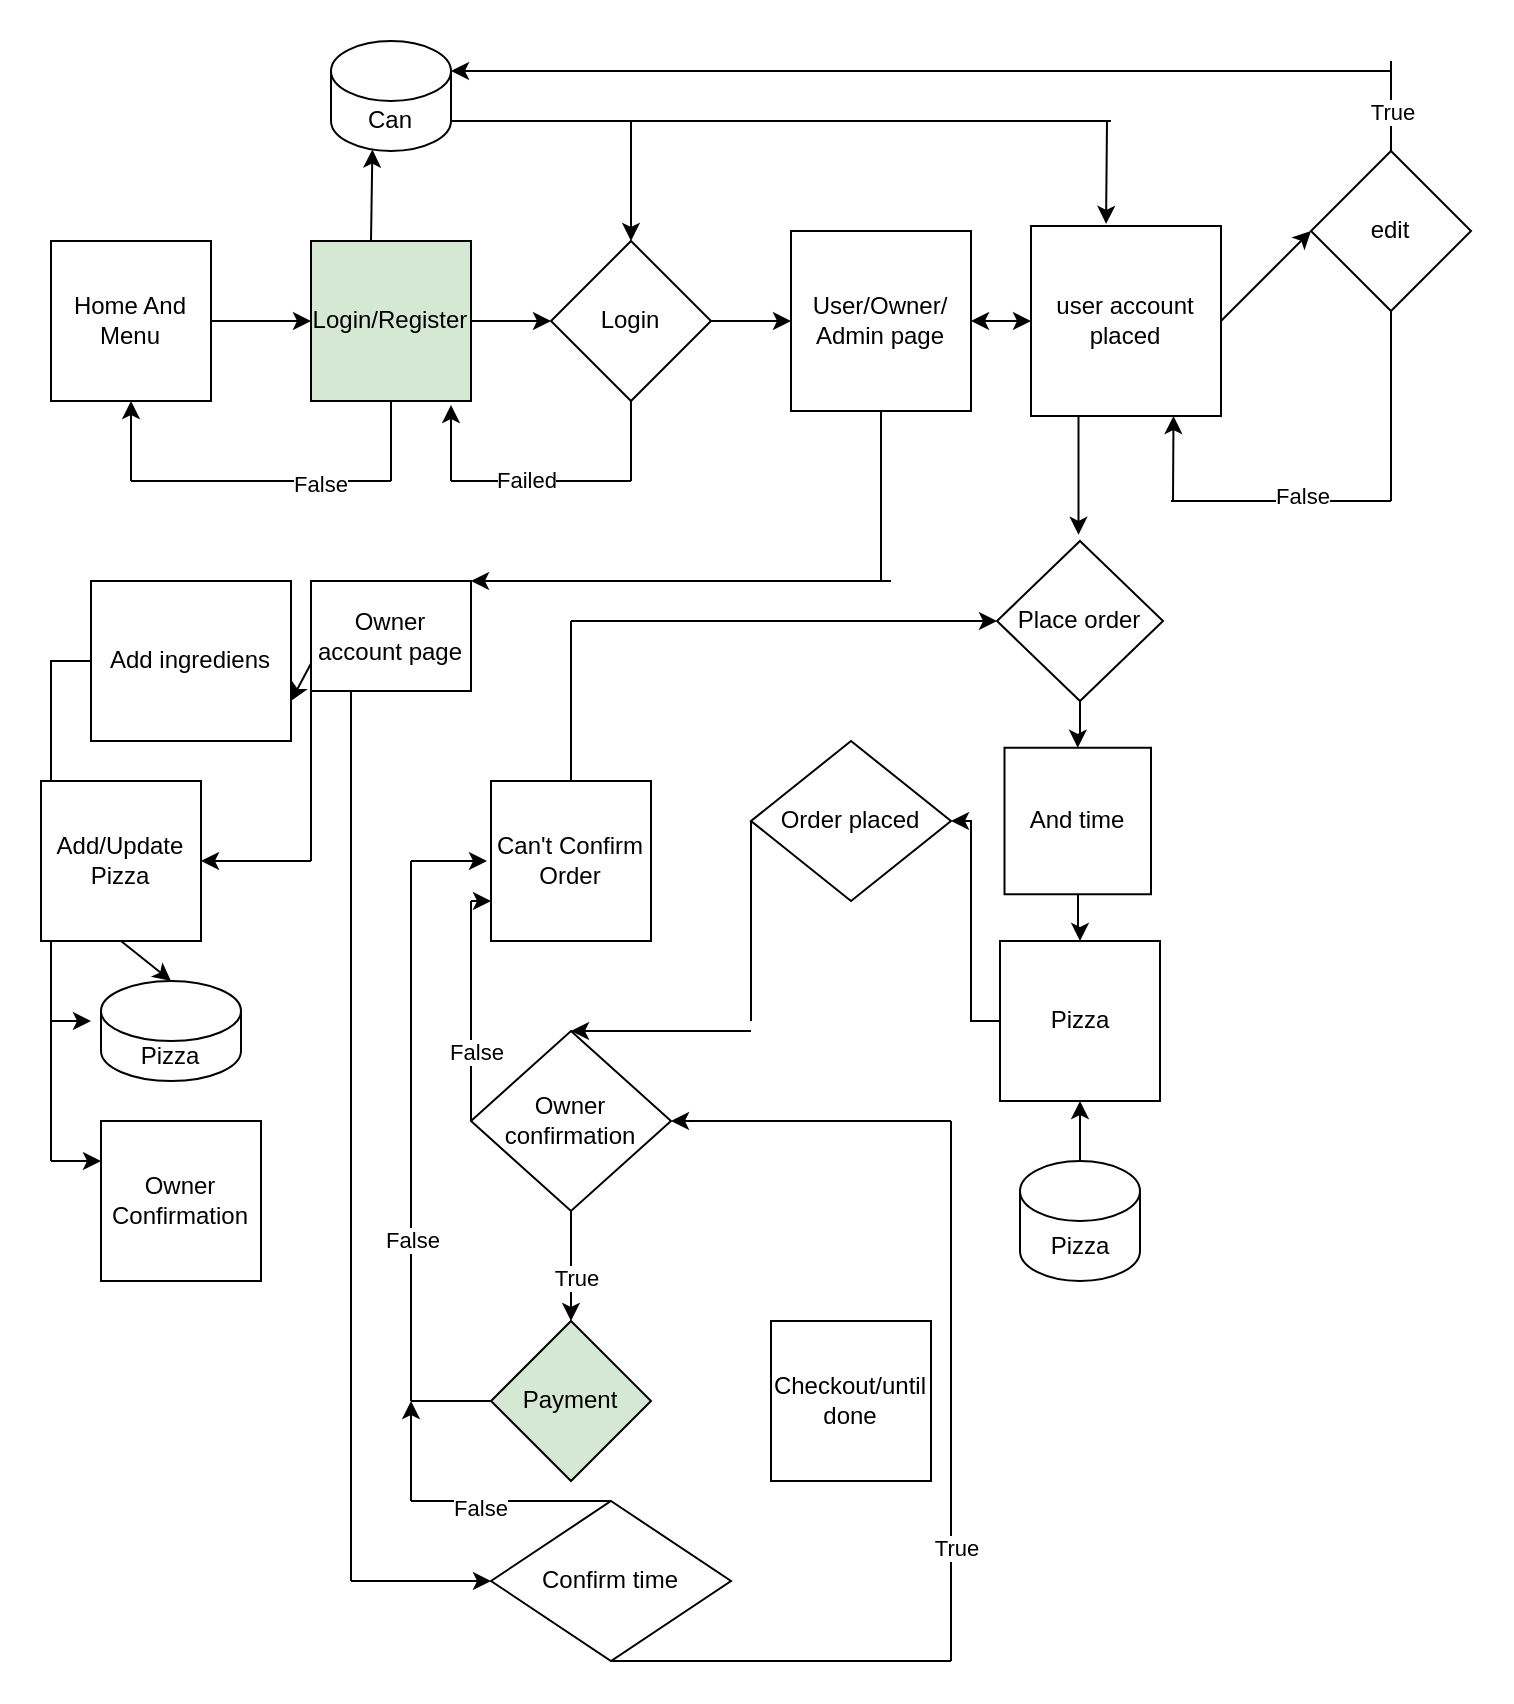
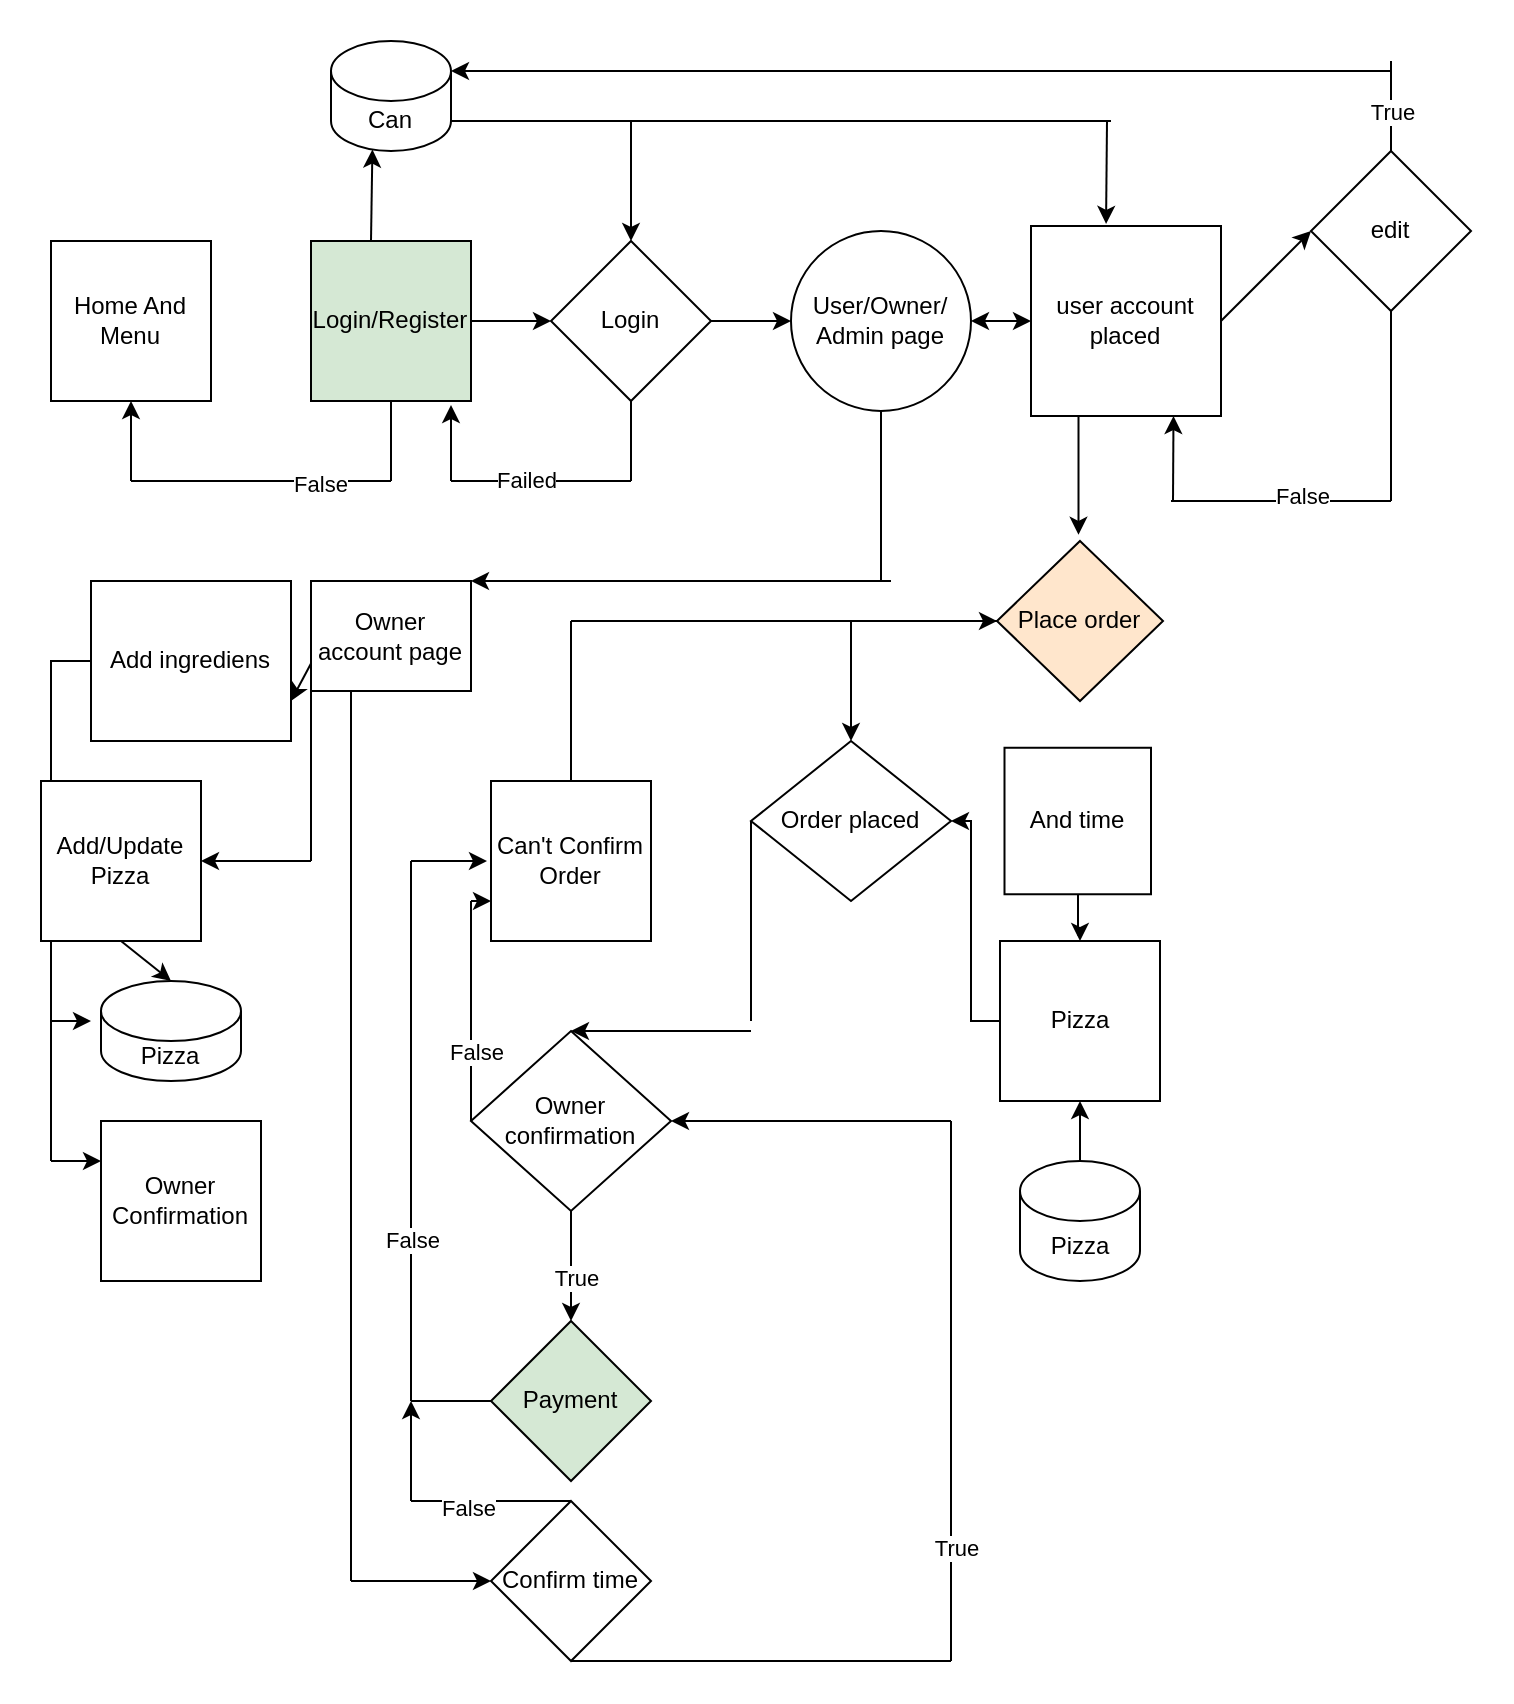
edge "Home And Menu" -> "Login/Register": removed
node "User/Owner/ Admin page": shape rectangle -> ellipse
node "Place order": fillcolor #ffffff -> #ffe6cc
edge "Place order" -> "And time": now "Place order" -> "Order placed"
node "Checkout/until done": removed
node "Confirm time": size 240x160 -> 160x160
